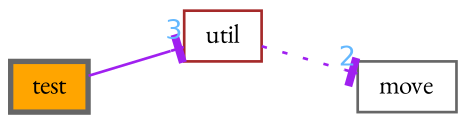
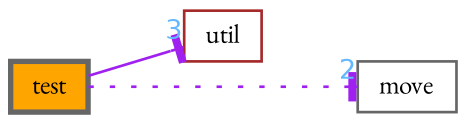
edge "util" -> "move": now "test" -> "move"
